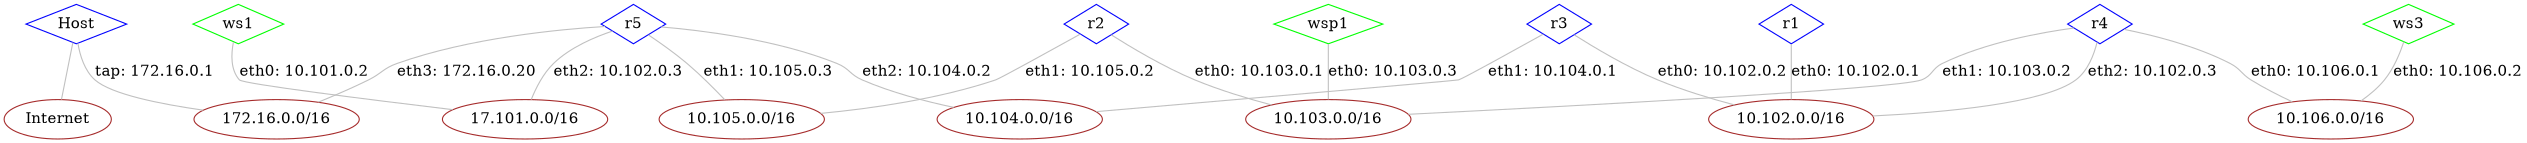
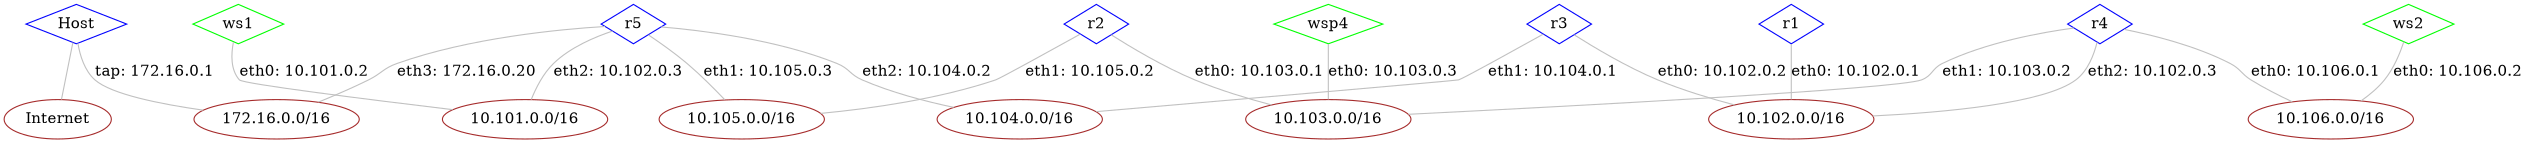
node "wsp1": label "wsp1" -> "wsp4"
node "ws3": label "ws3" -> "ws2"
node "17.101.0.0/16": label "17.101.0.0/16" -> "10.101.0.0/16"
